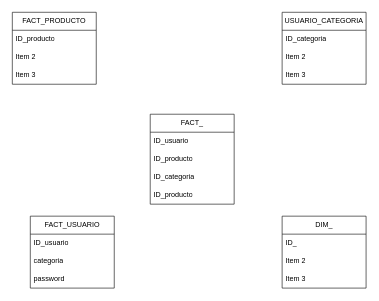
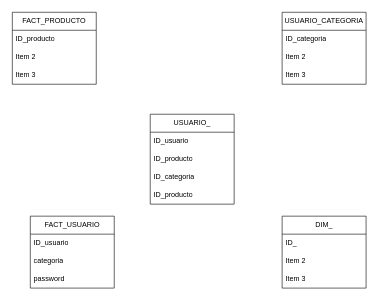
node "FACT_": label "FACT_" -> "USUARIO_"
